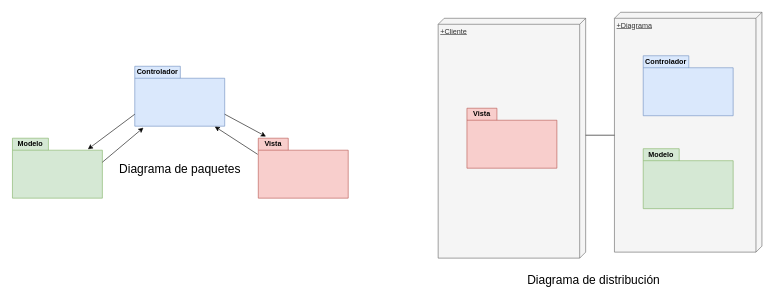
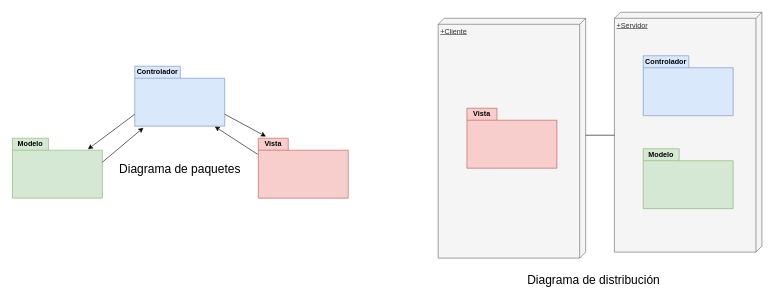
node "+Diagrama": label "+Diagrama" -> "+Servidor"
